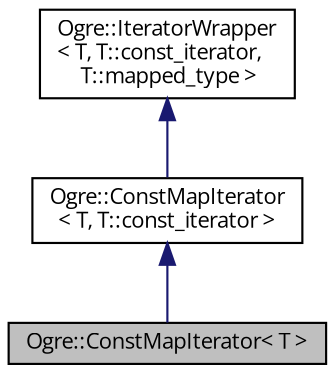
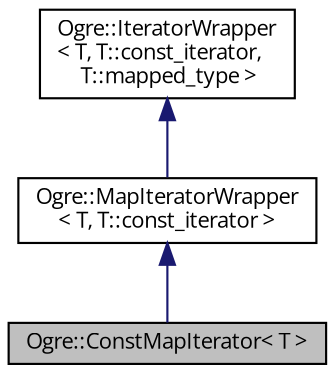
node "Ogre::ConstMapIterator < T, T::const_iterator >": label "Ogre::ConstMapIterator < T, T::const_iterator >" -> "Ogre::MapIteratorWrapper < T, T::const_iterator >"
